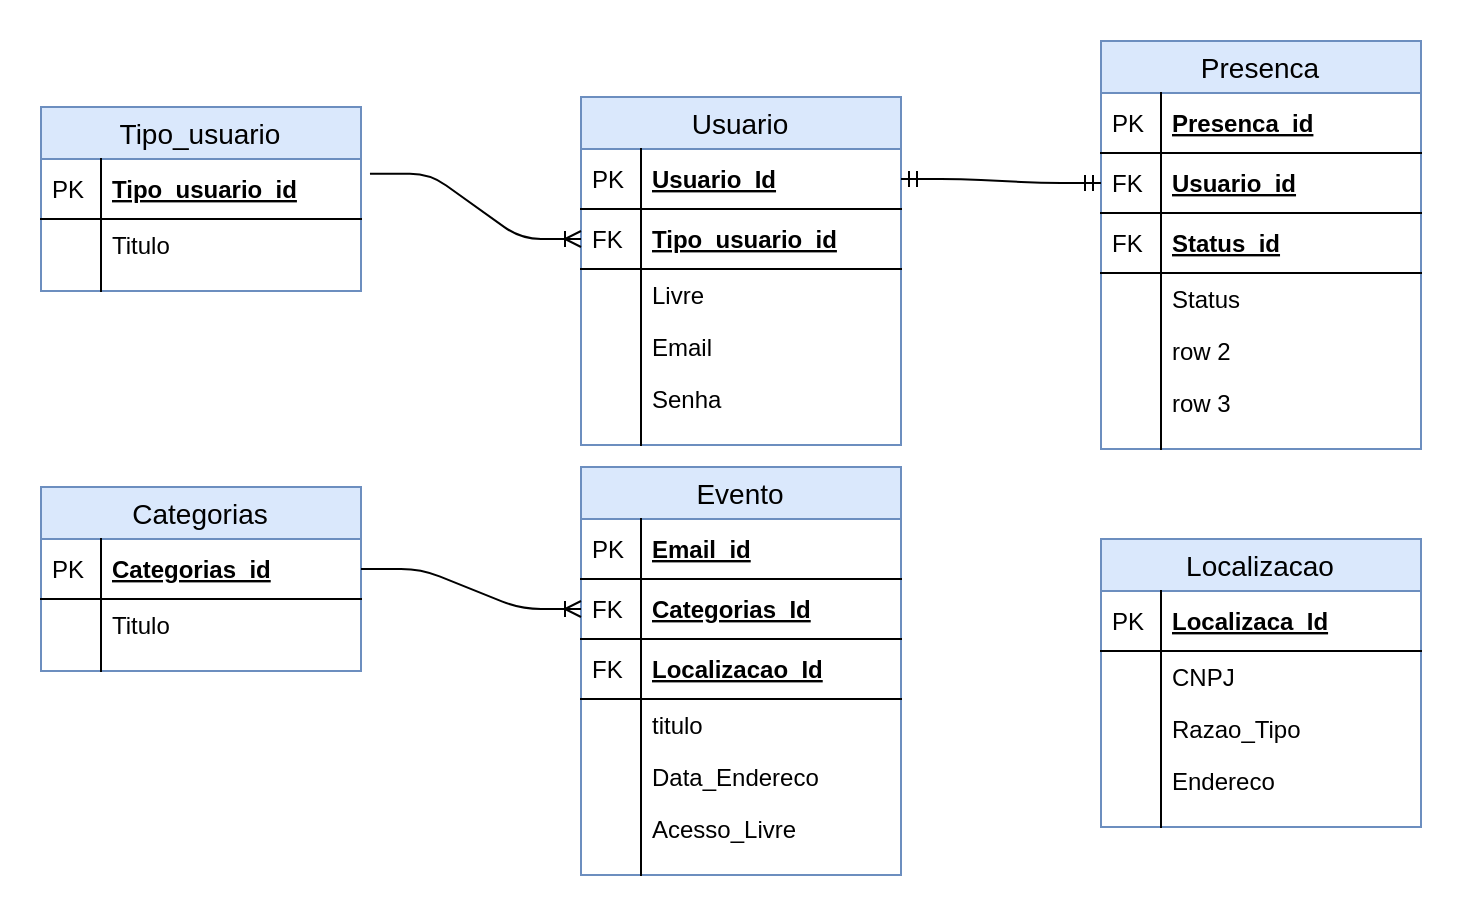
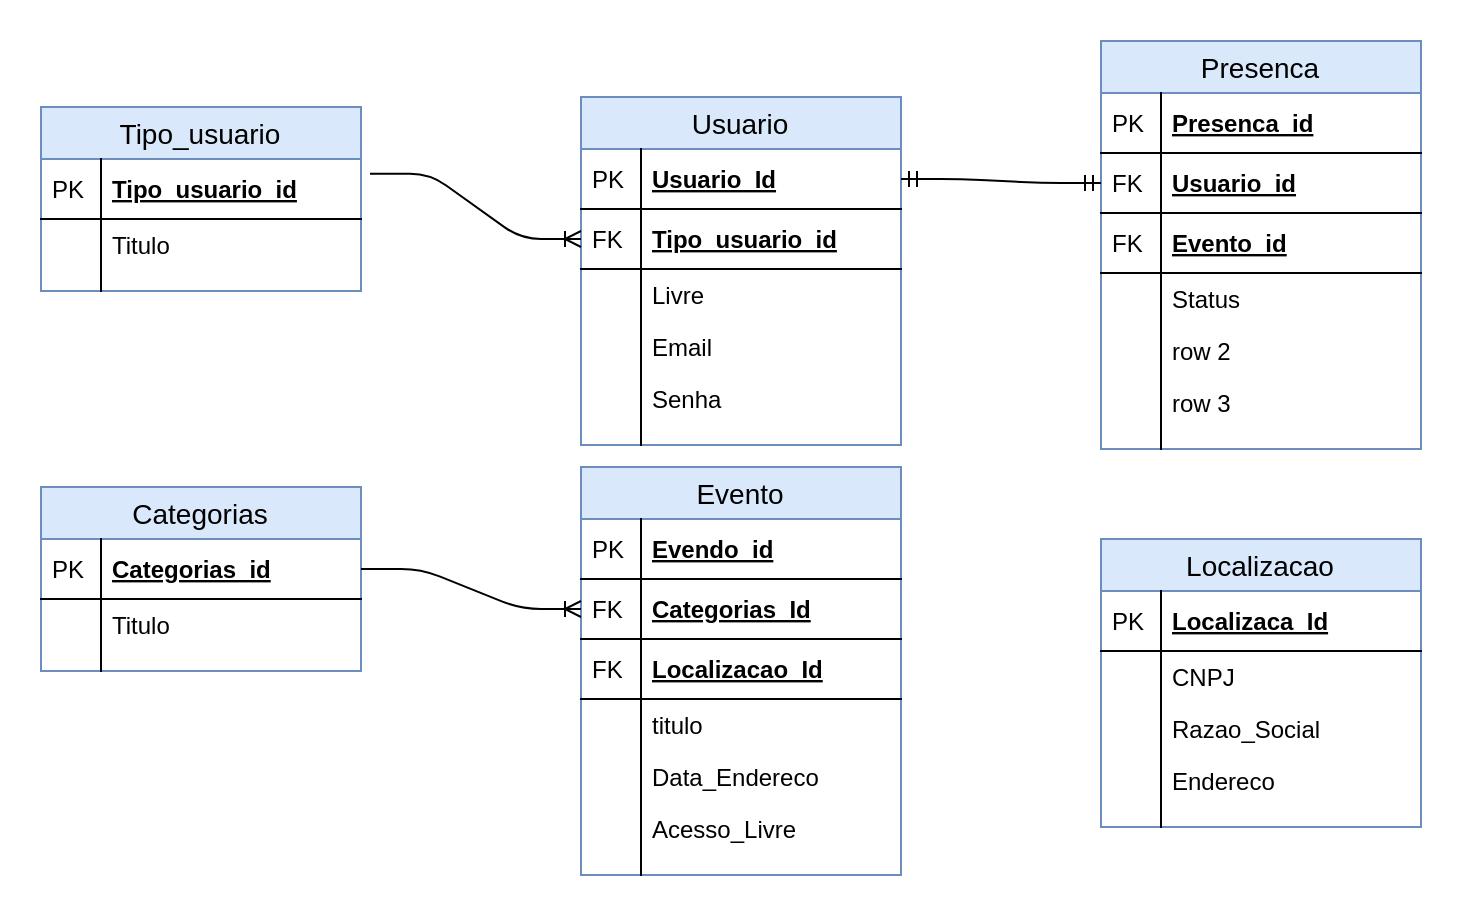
node "Status_id": label "Status_id" -> "Evento_id"
node "Email_id": label "Email_id" -> "Evendo_id"
node "Razao_Tipo": label "Razao_Tipo" -> "Razao_Social"
